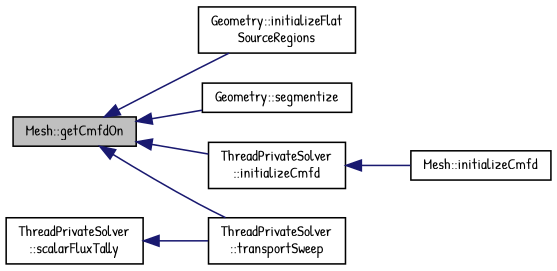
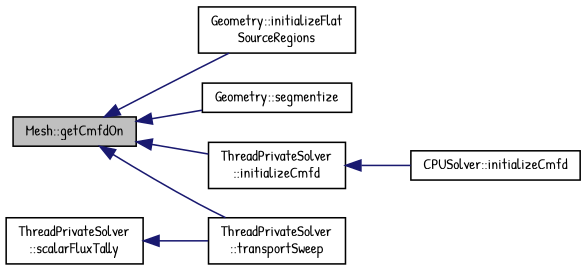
node "Mesh::initializeCmfd": label "Mesh::initializeCmfd" -> "CPUSolver::initializeCmfd"
